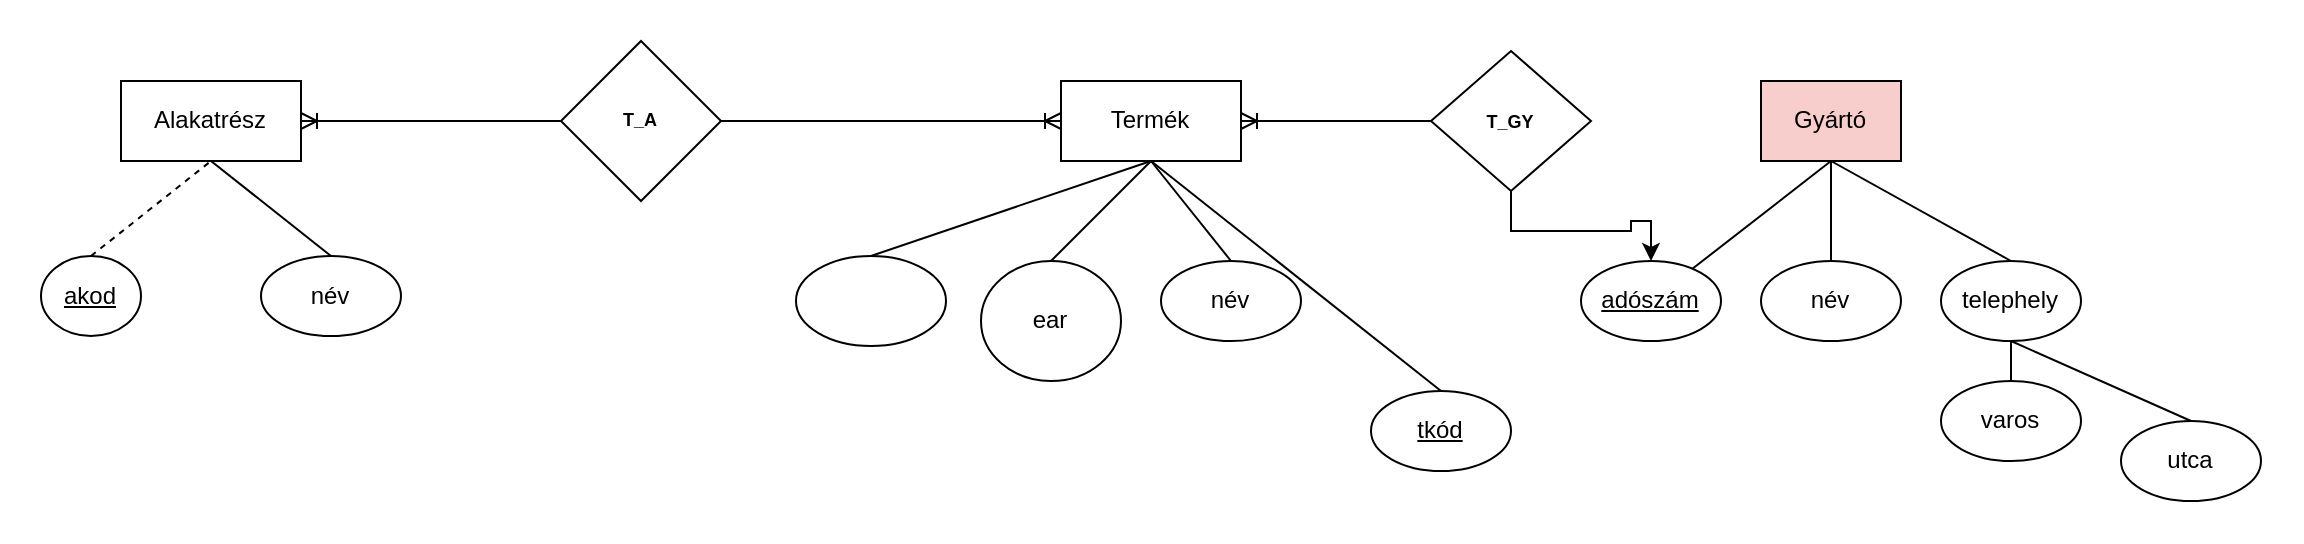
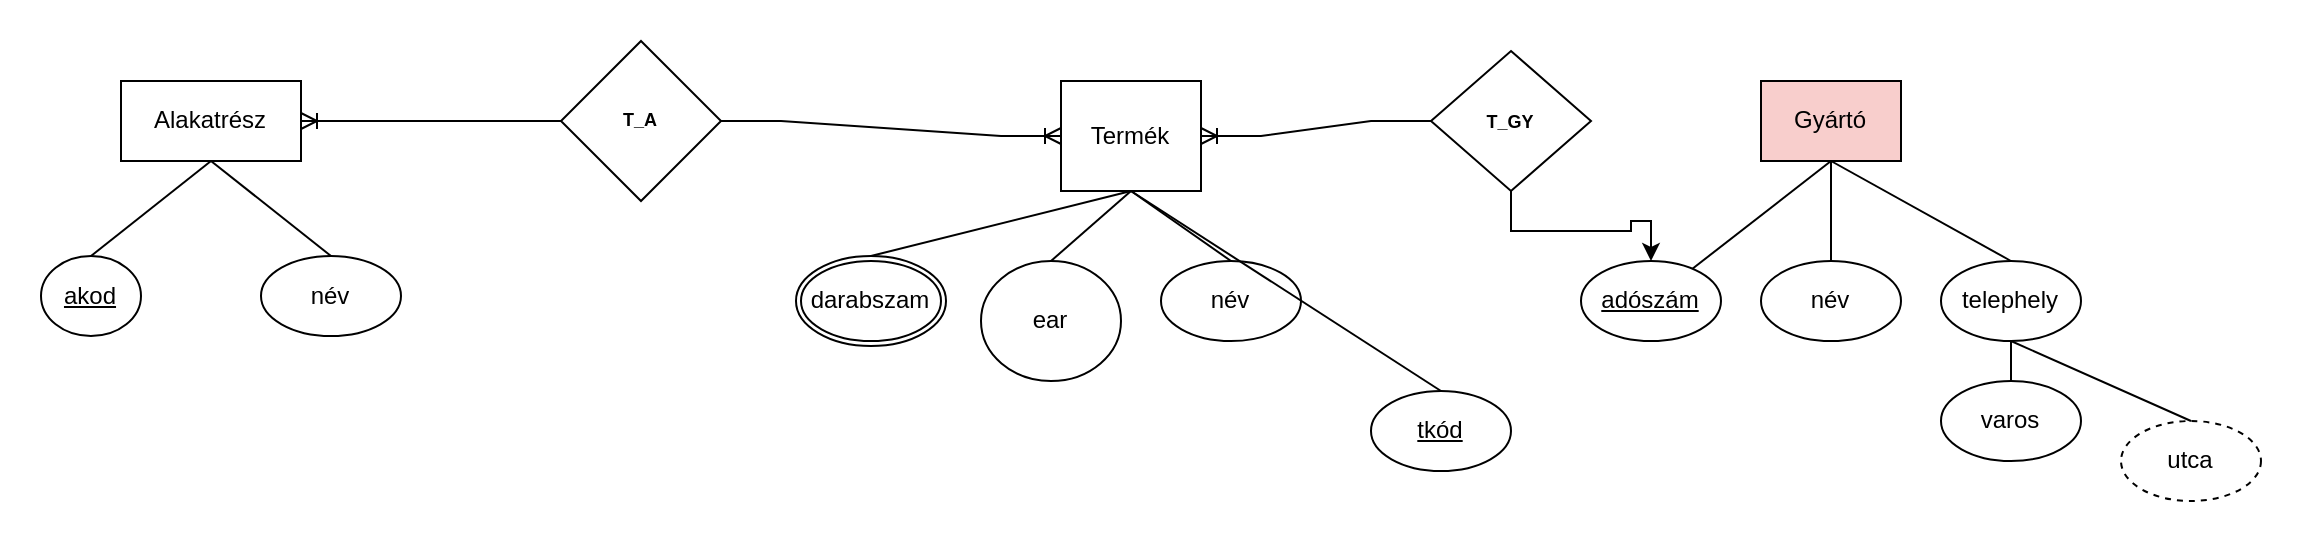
node "Termék": size 180x80 -> 140x110
edge "Alakatrész" -- "akod": style dashed -> solid
node "darabszam": added
node "utca": style solid -> dashed
